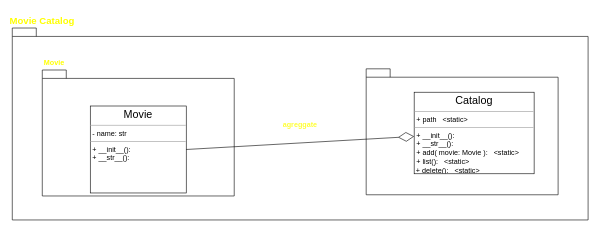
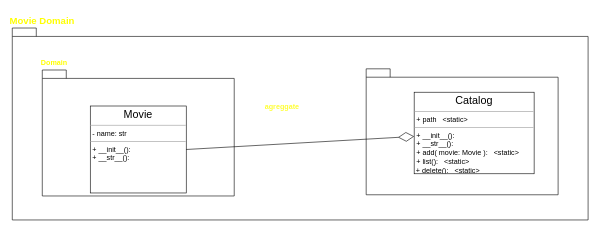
node "Movie Catalog": label "Movie Catalog" -> "Movie Domain"
node "Movie": label "Movie" -> "Domain"
node "agreggate": moved (300, 124) -> (282, 106)
